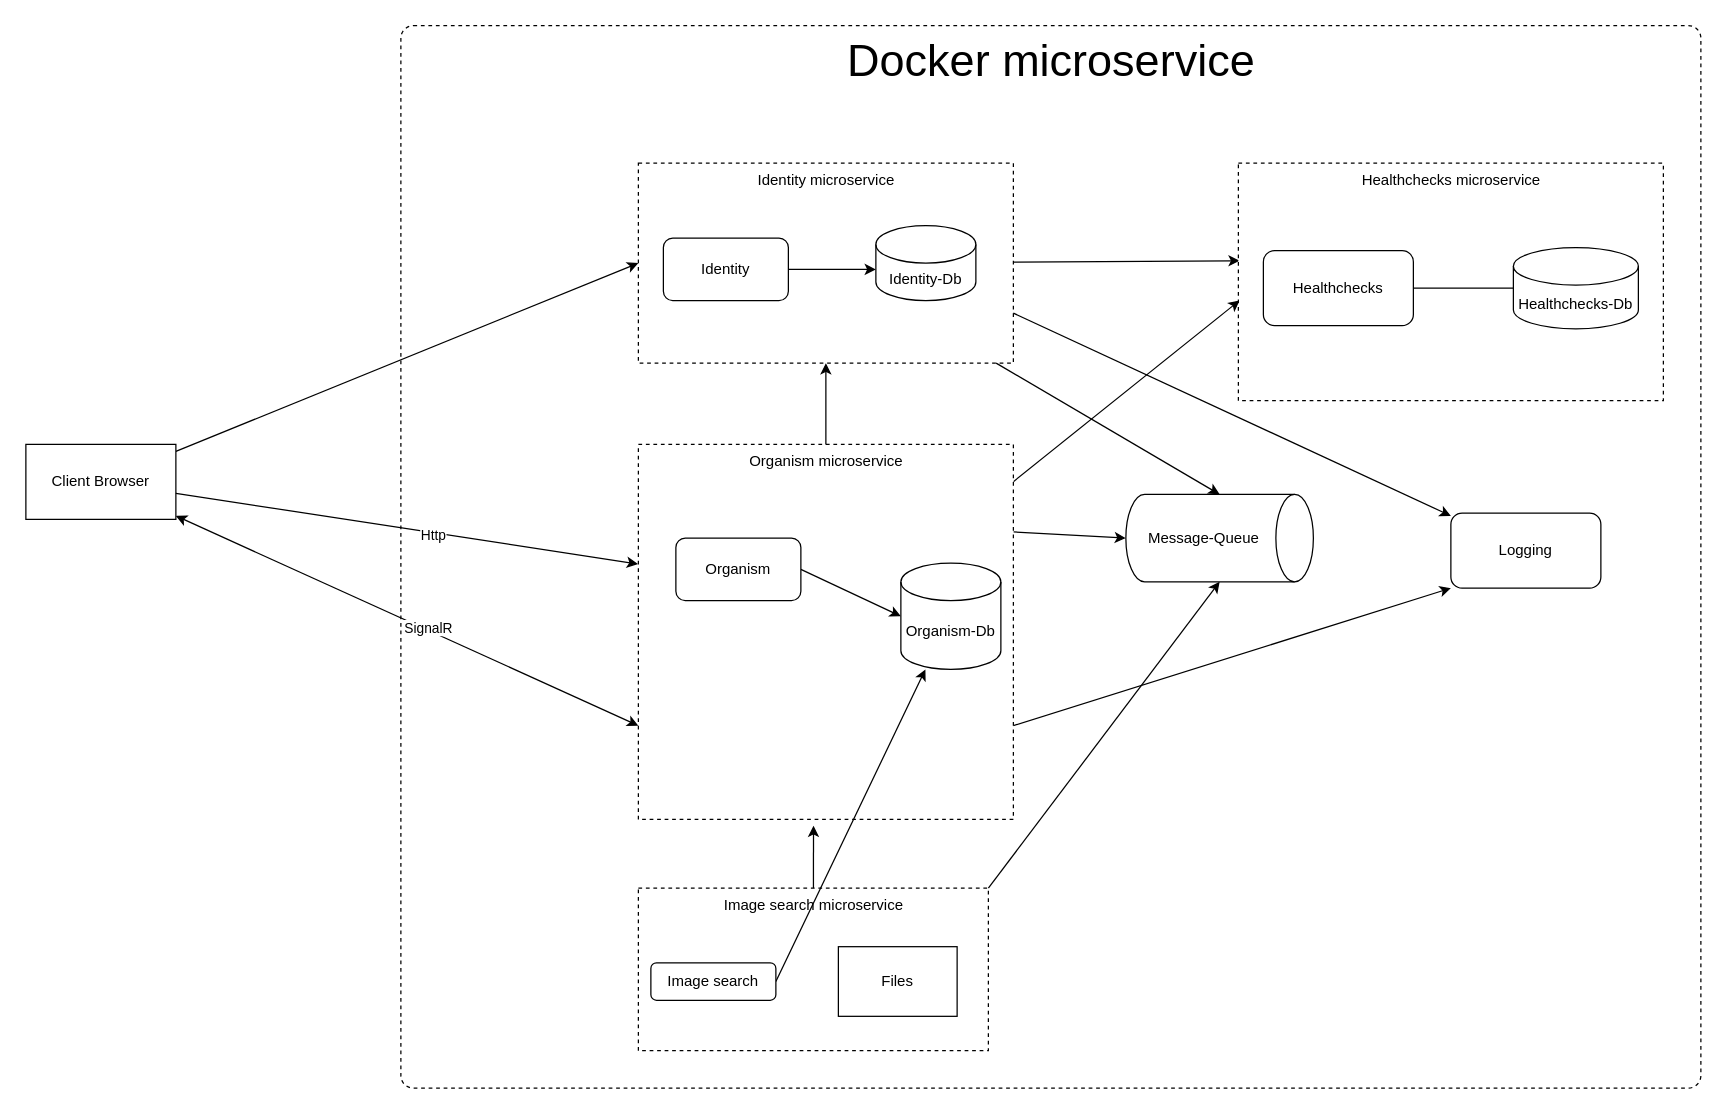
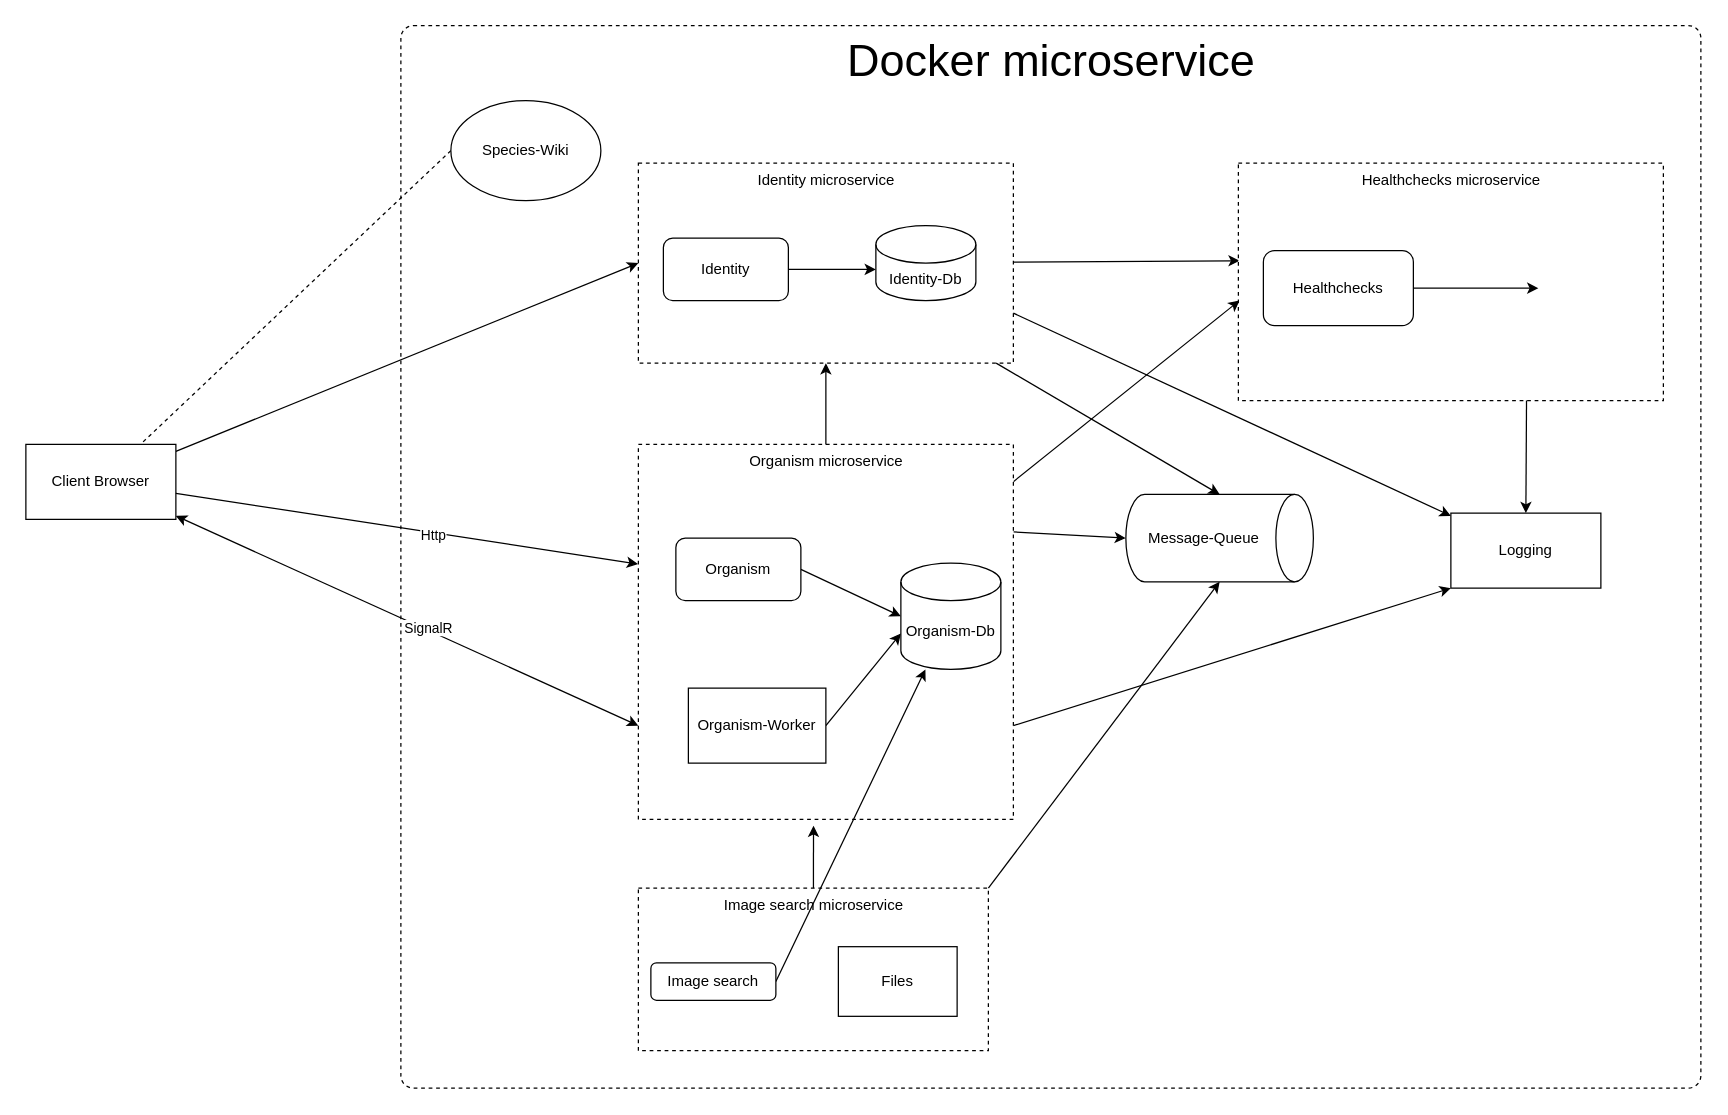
node "Species-Wiki": added
node "Healthchecks-Db": removed
edge "Species-Wiki" -- "Client Browser": added
edge "Healthchecks microservice" -> "Logging": added
node "Logging": shape rounded rectangle -> rectangle
edge "Organism-Worker" -> "Organism-Db": added
node "Organism-Worker": added
